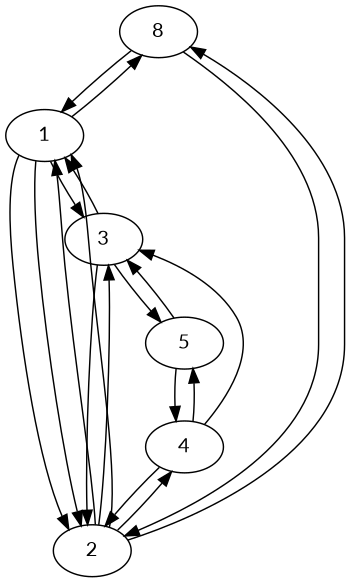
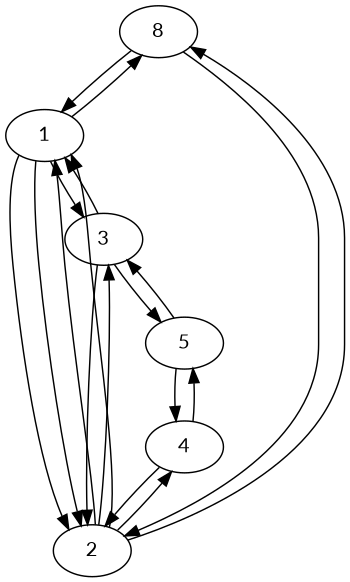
edge "4" -> "3": removed
